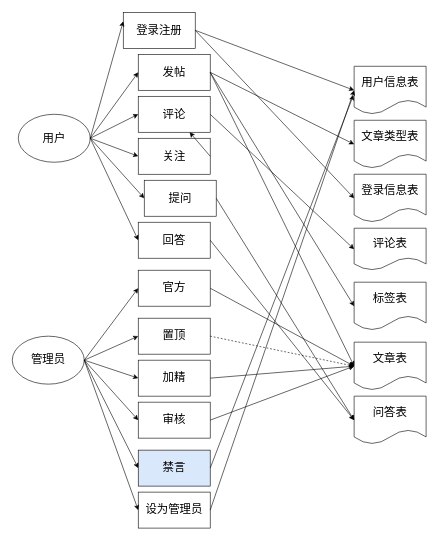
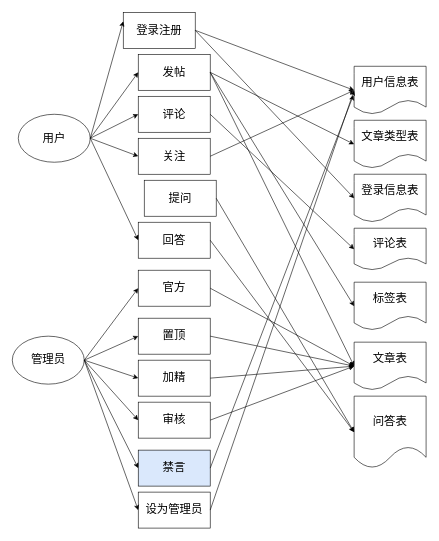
edge "关注" -> "评论": now "关注" -> "用户信息表"
edge "用户" -> "提问": removed
edge "置顶" -> "文章表": style dashed -> solid
node "问答表": size 72x48 -> 72x72
